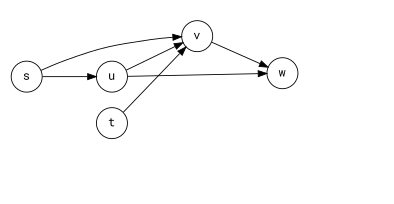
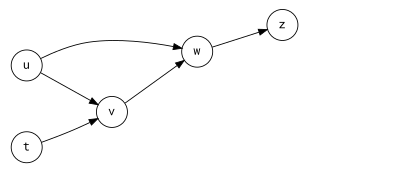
node "z": added
node "s": removed
